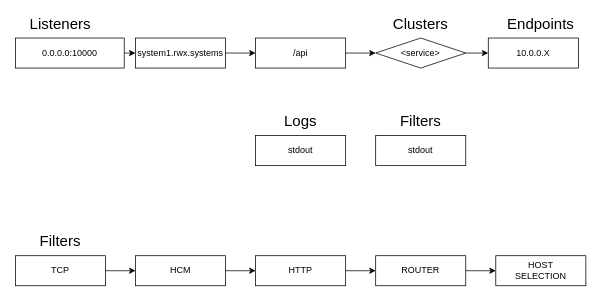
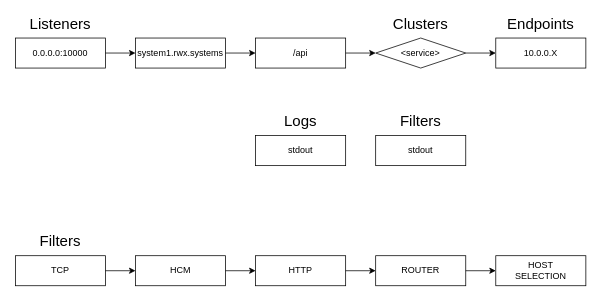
node "0.0.0.0:10000": size 109x30 -> 90x30
node "10.0.0.X": moved (533, 53) -> (540, 53)
